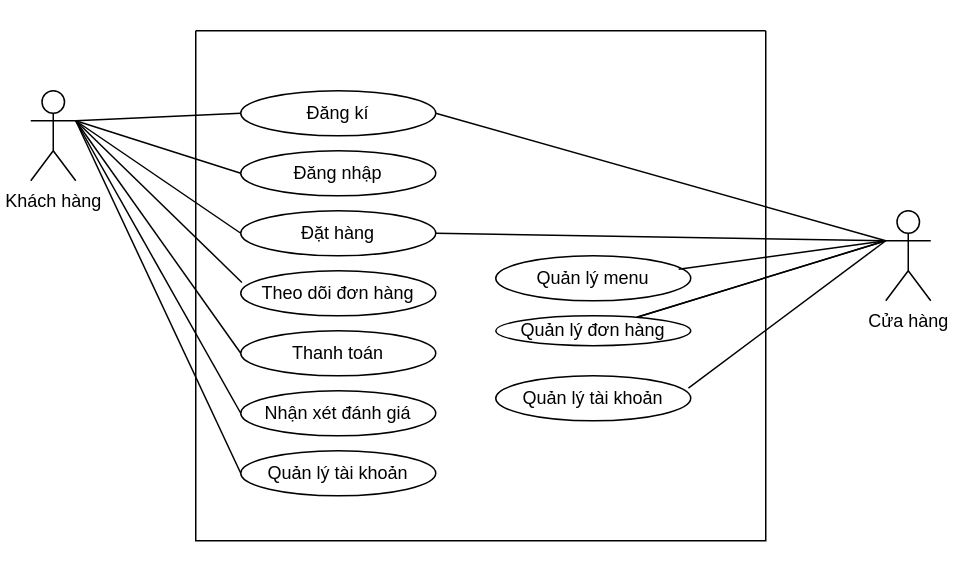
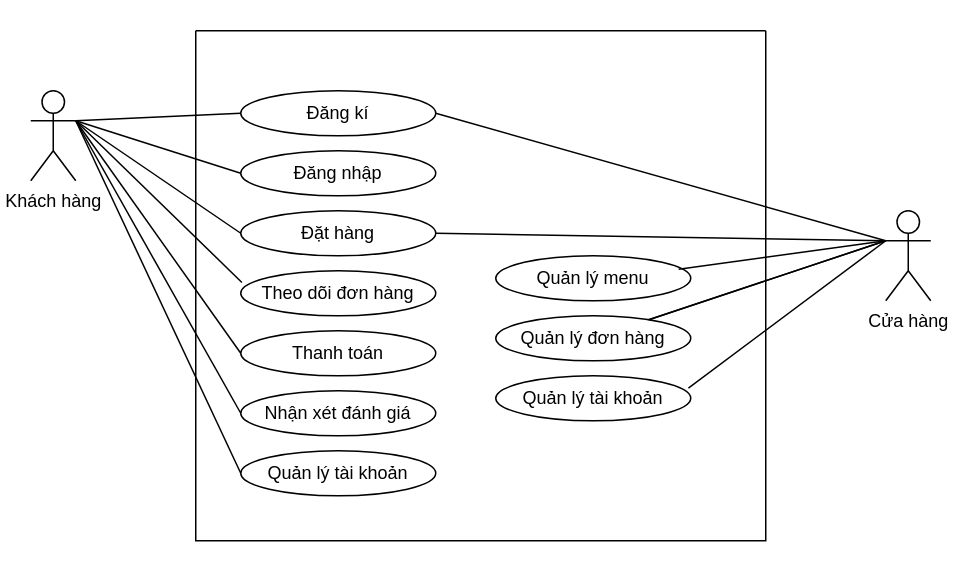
node "Quản lý đơn hàng": size 195x30 -> 195x45
